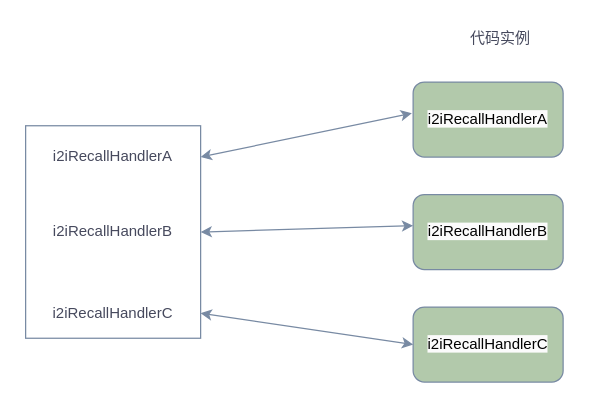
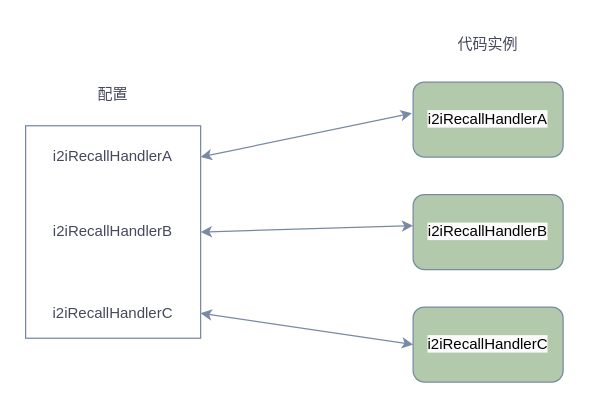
node "代码实例": moved (501, 38) -> (488, 44)
node "配置": added
